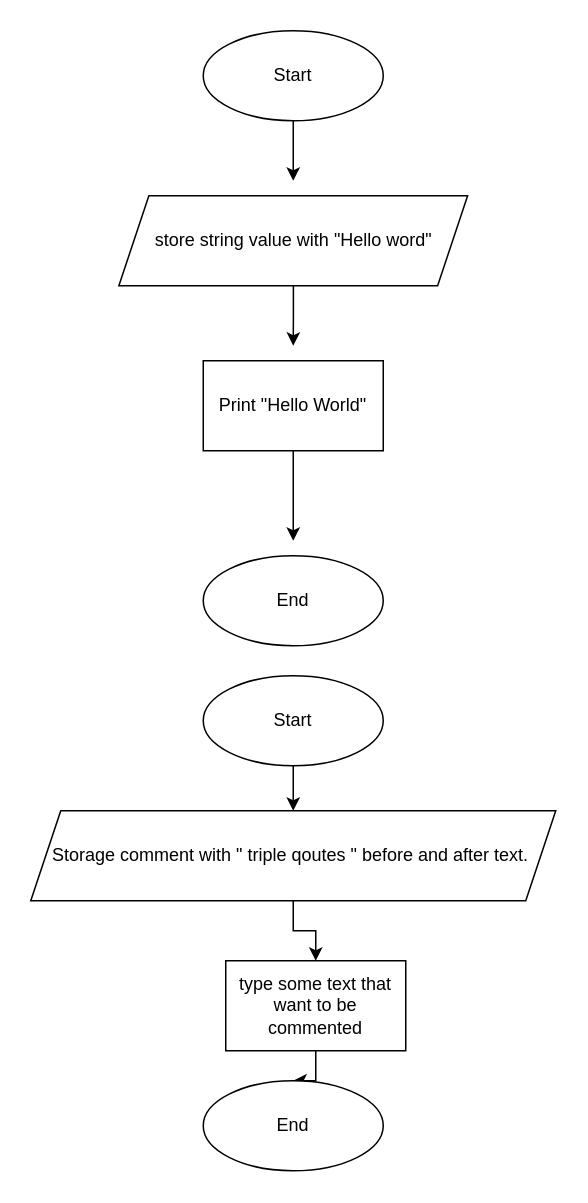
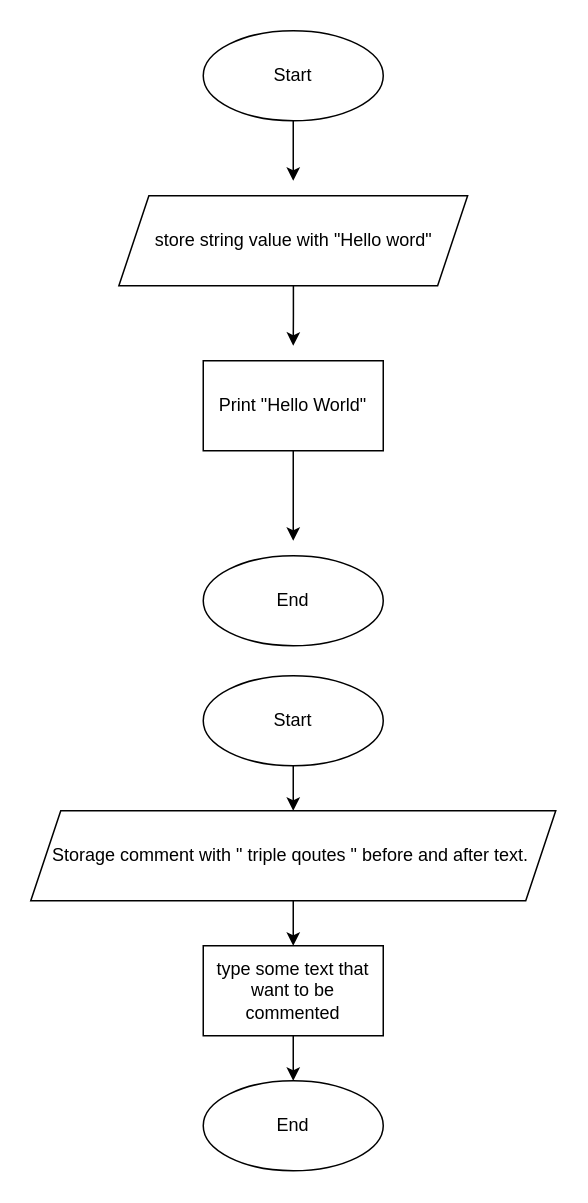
node "type some text that want to be commented": moved (316, 1006) -> (293, 991)
